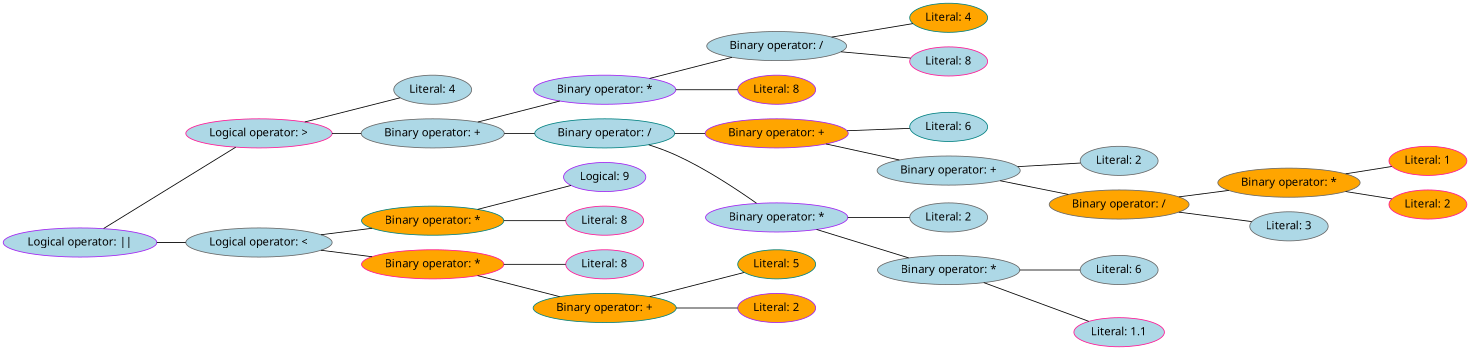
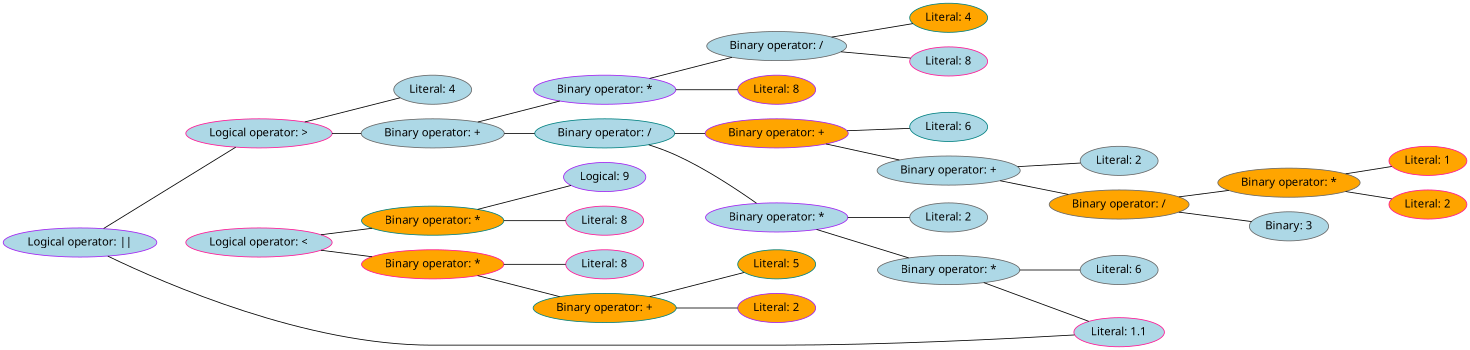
node "Literal: 3": label "Literal: 3" -> "Binary: 3"
edge "Logical operator: ||" -- "Logical operator: <": now "Logical operator: ||" -- "Literal: 1.1"
node "Logical operator: <": color gray40 -> deeppink
